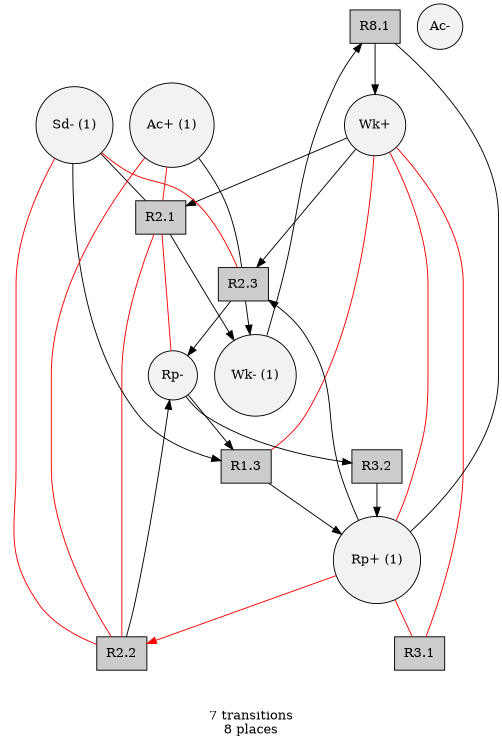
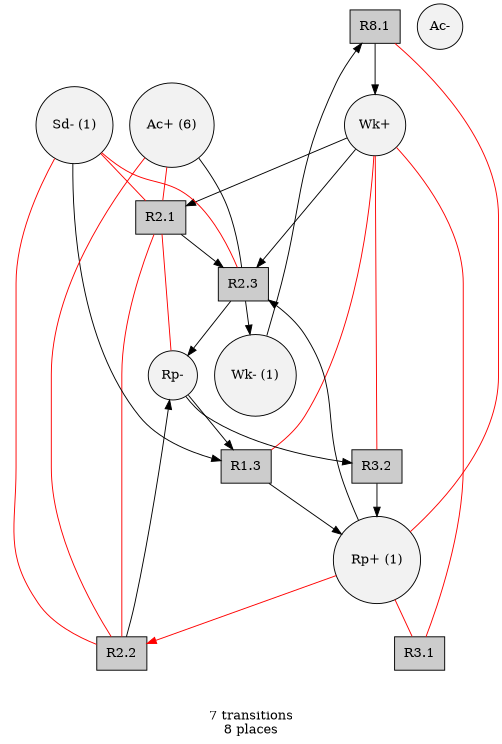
node "Ac+ (1)": label "Ac+ (1)" -> "Ac+ (6)"
edge "Sd- (1)" -- "R2.1": color black -> red
edge "R2.1" -> "Wk- (1)": now "R2.1" -> "R2.3"
edge "R8.1" -- "Rp+ (1)": color black -> red
edge "Wk+" -- "Rp+ (1)": now "Wk+" -- "R3.2"
